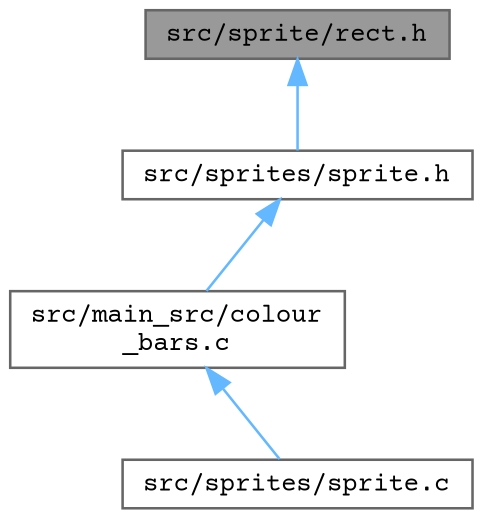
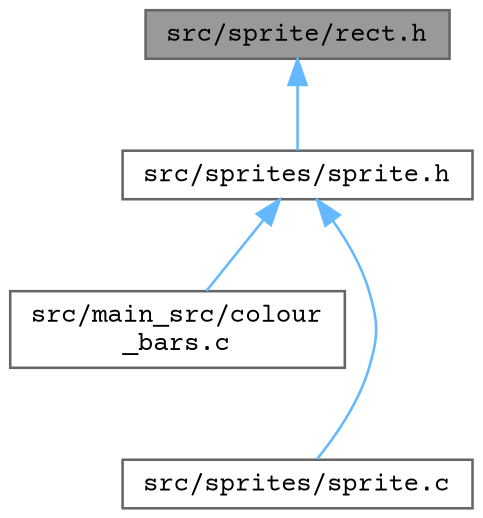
edge "src/sprites/sprite.c" -> "src/main_src/colour _bars.c": now "src/sprites/sprite.c" -> "src/sprites/sprite.h"
